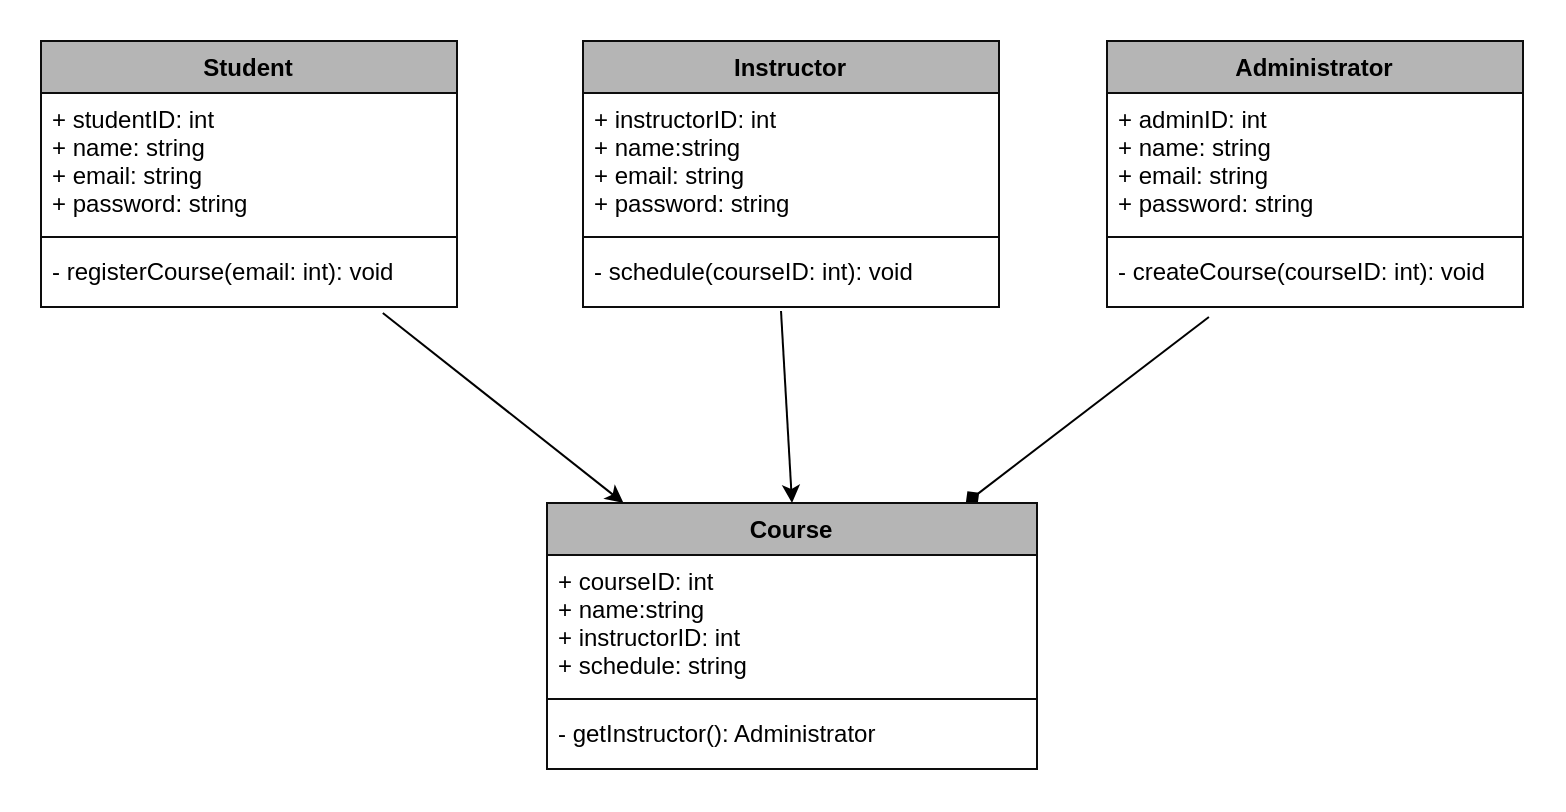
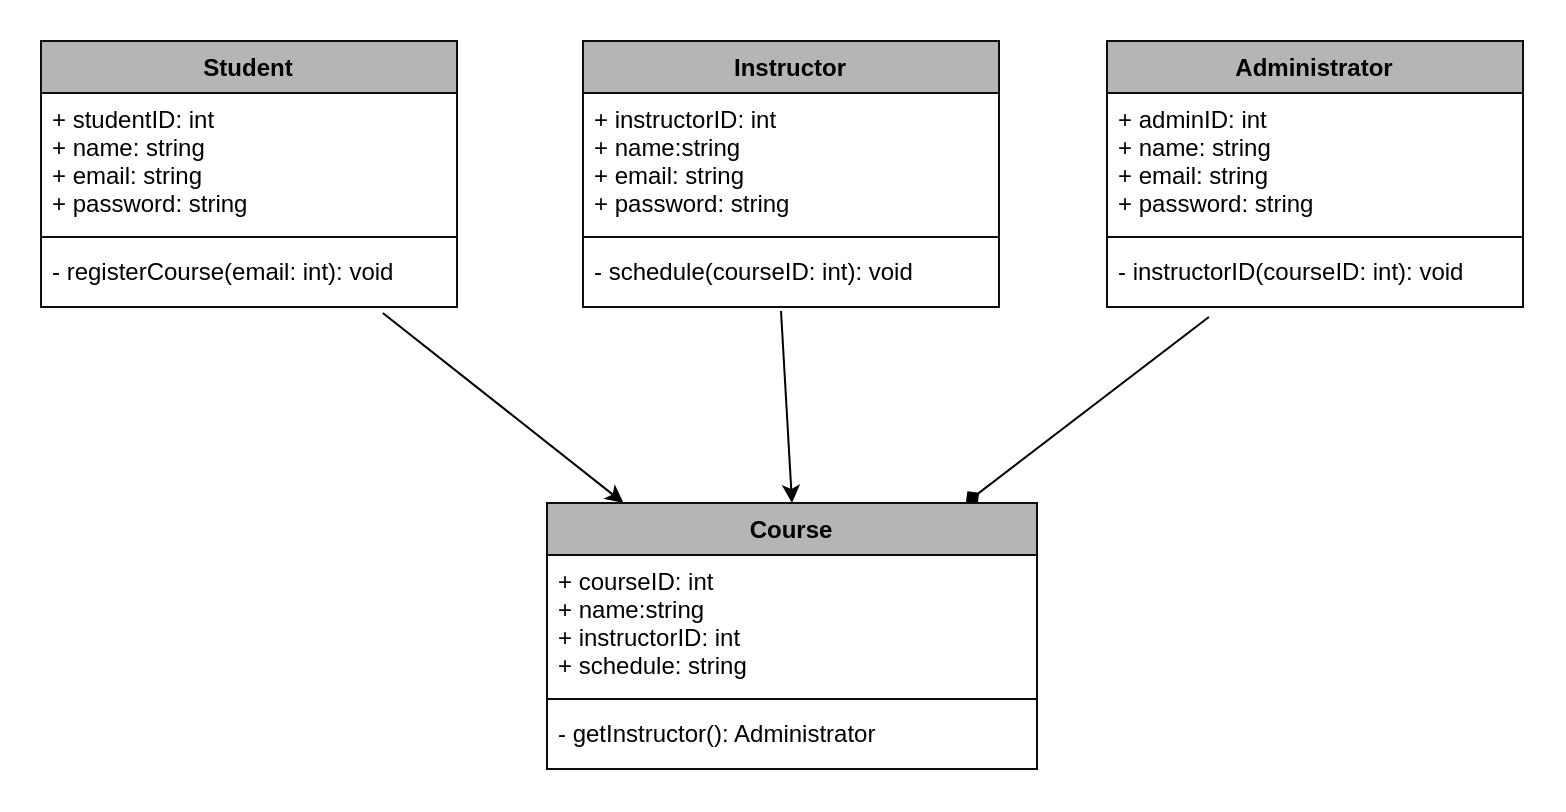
node "- createCourse(courseID: int): void": label "- createCourse(courseID: int): void" -> "- instructorID(courseID: int): void"
